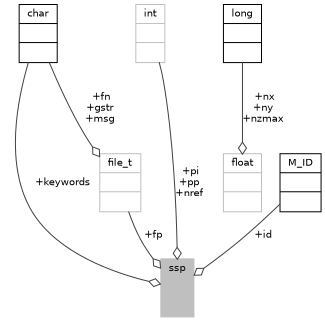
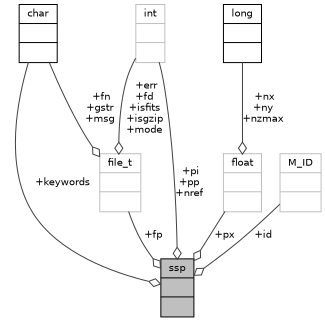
edge "int" -> "file_t": added, label "+err +fd +isfits +isgzip +mode"
node "M_ID": color black -> grey75
edge "float" -> "ssp": added, label "+px"
node "ssp": color grey75 -> black
